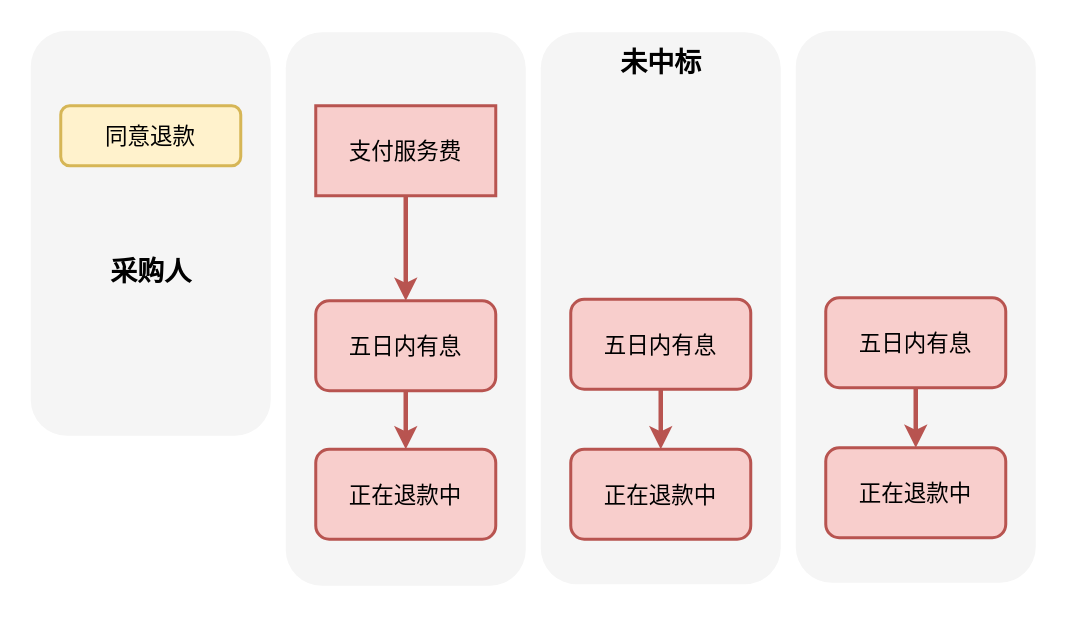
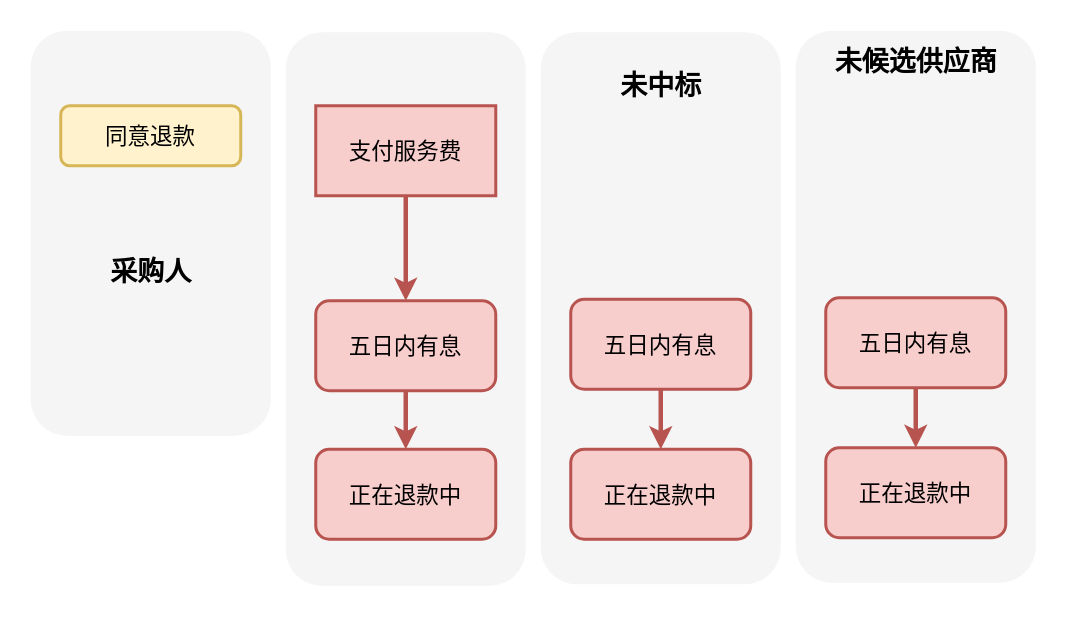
node "未候选供应商": added
node "未中标": moved (661, 64) -> (661, 86)
